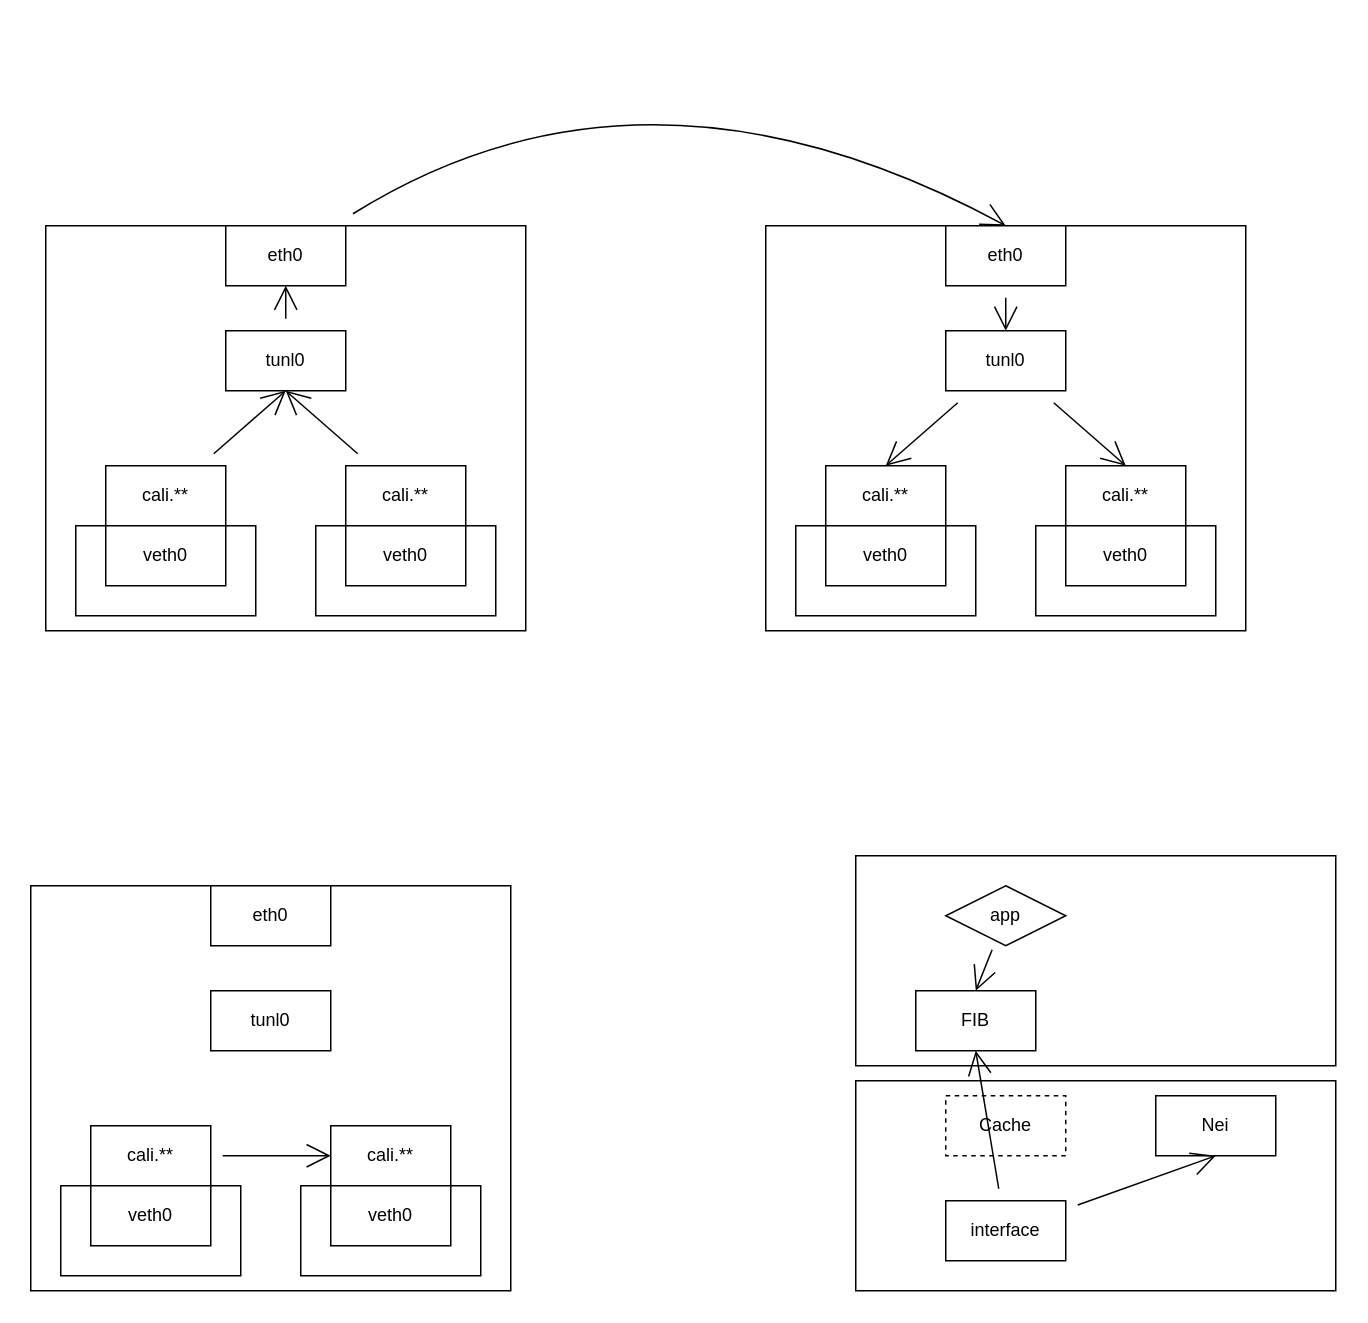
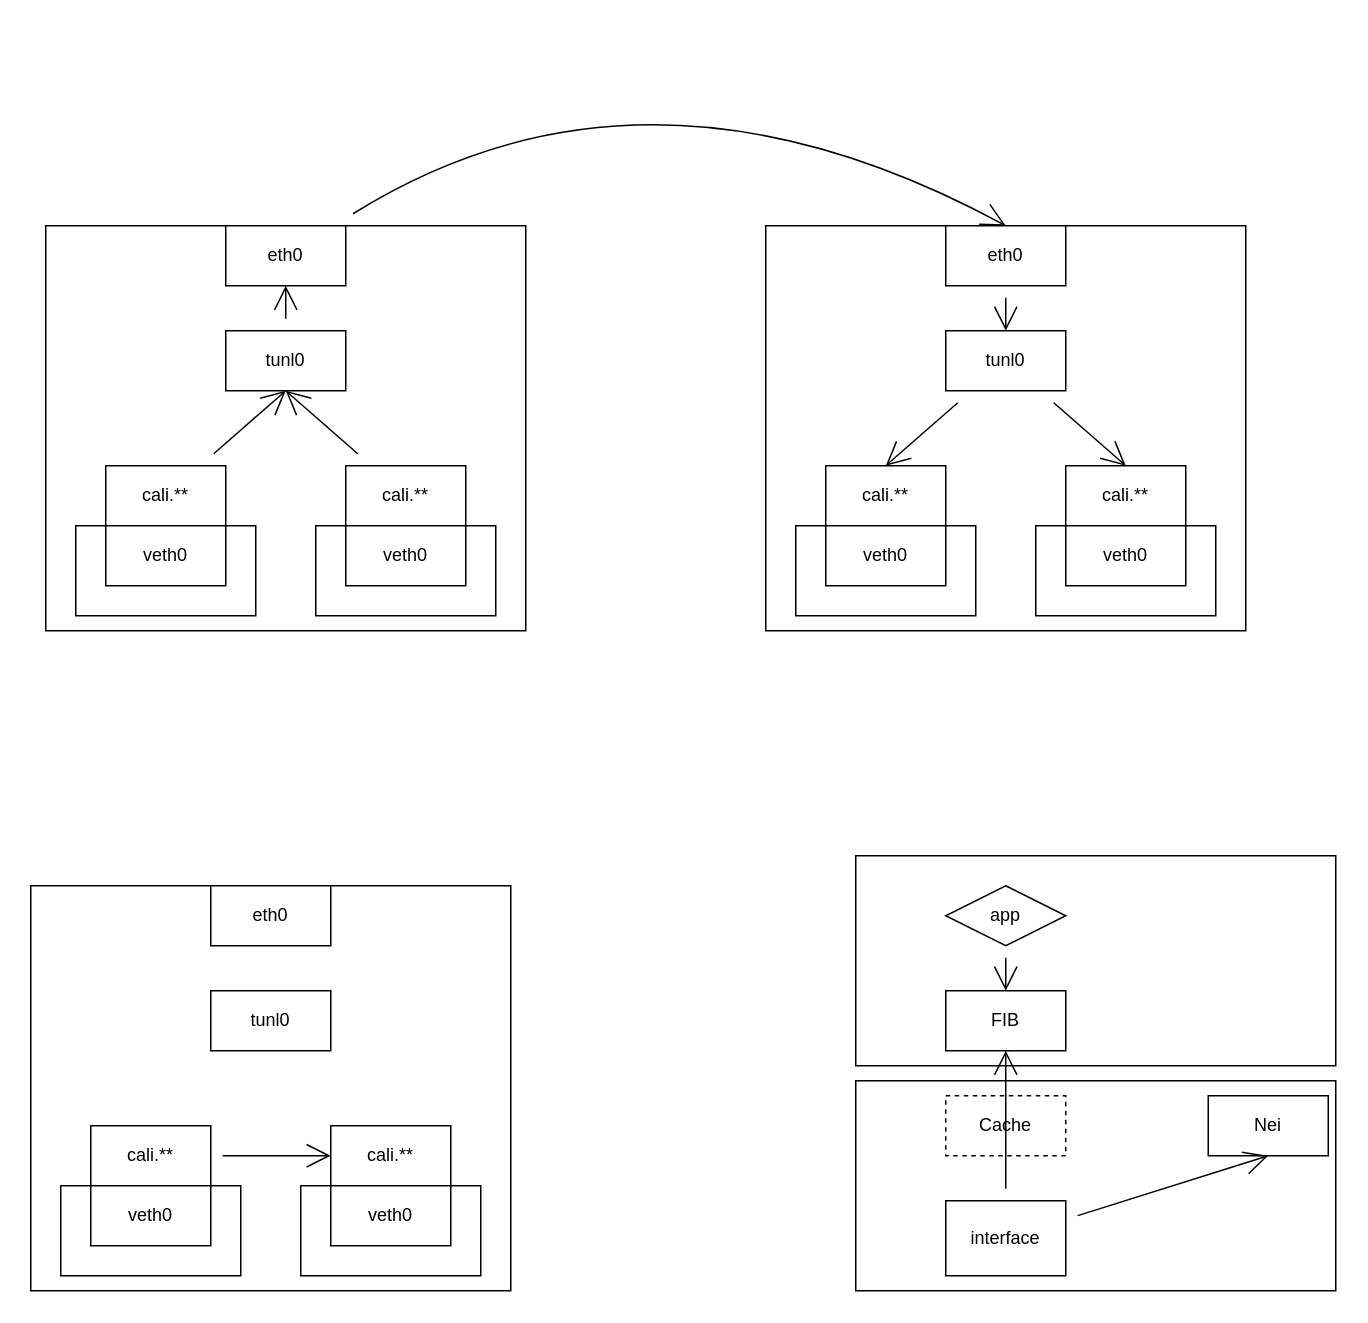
node "FIB": moved (976, 1021) -> (1006, 1021)
node "Nei": moved (1216, 1126) -> (1268, 1126)
node "interface": size 120x60 -> 120x75
